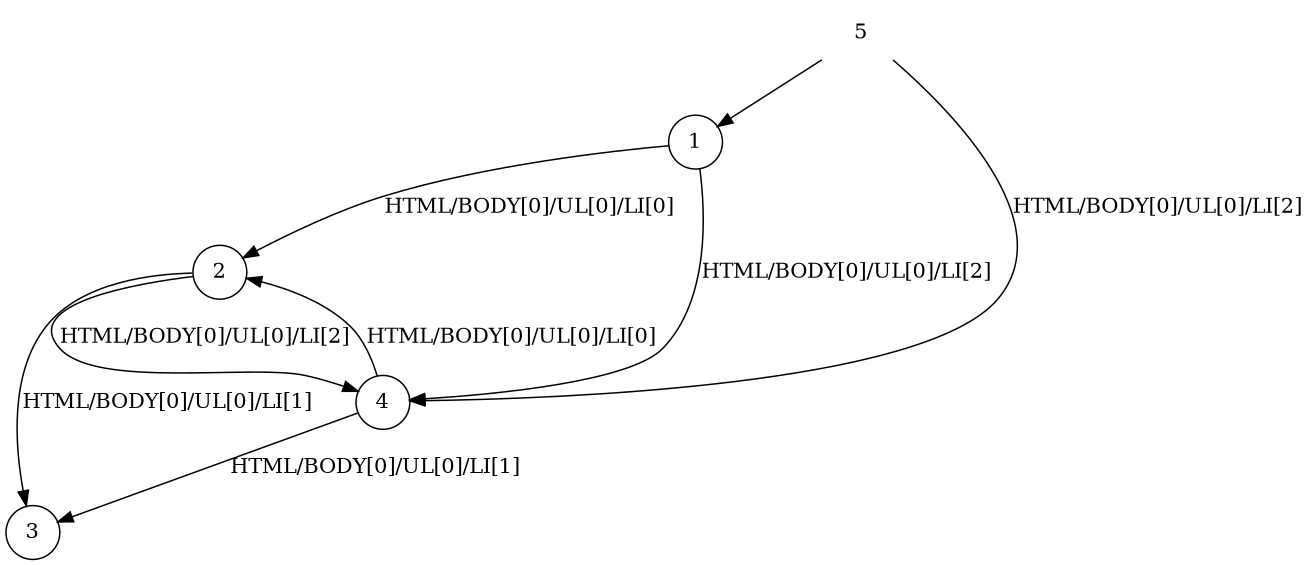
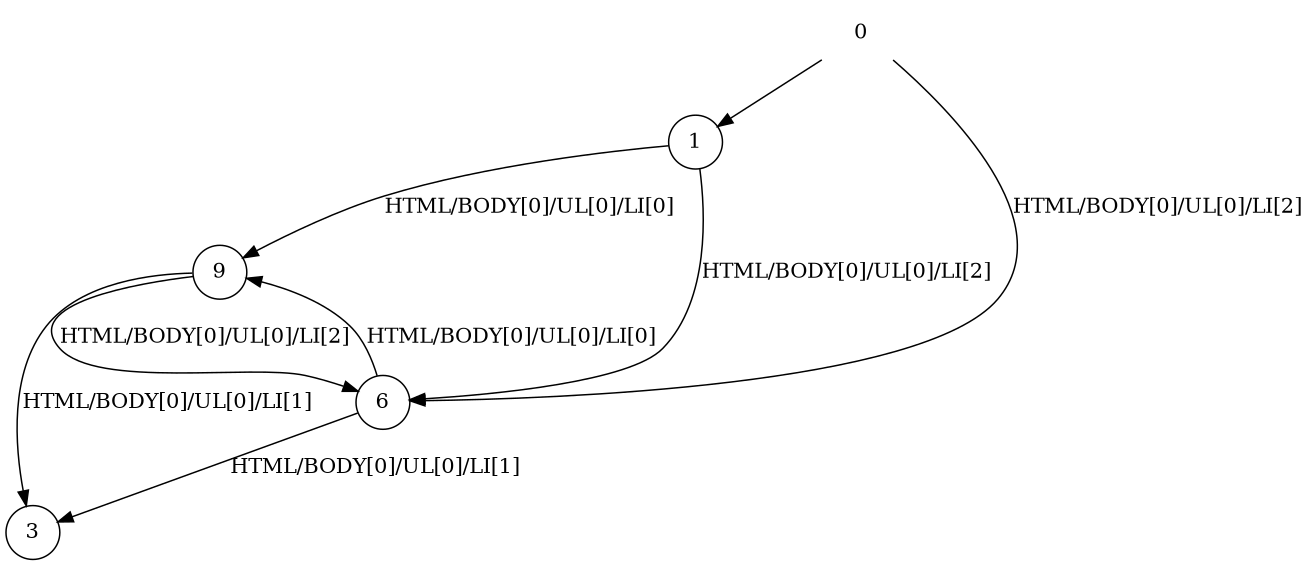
node "5": label "5" -> "0"
node "2": label "2" -> "9"
node "4": label "4" -> "6"
